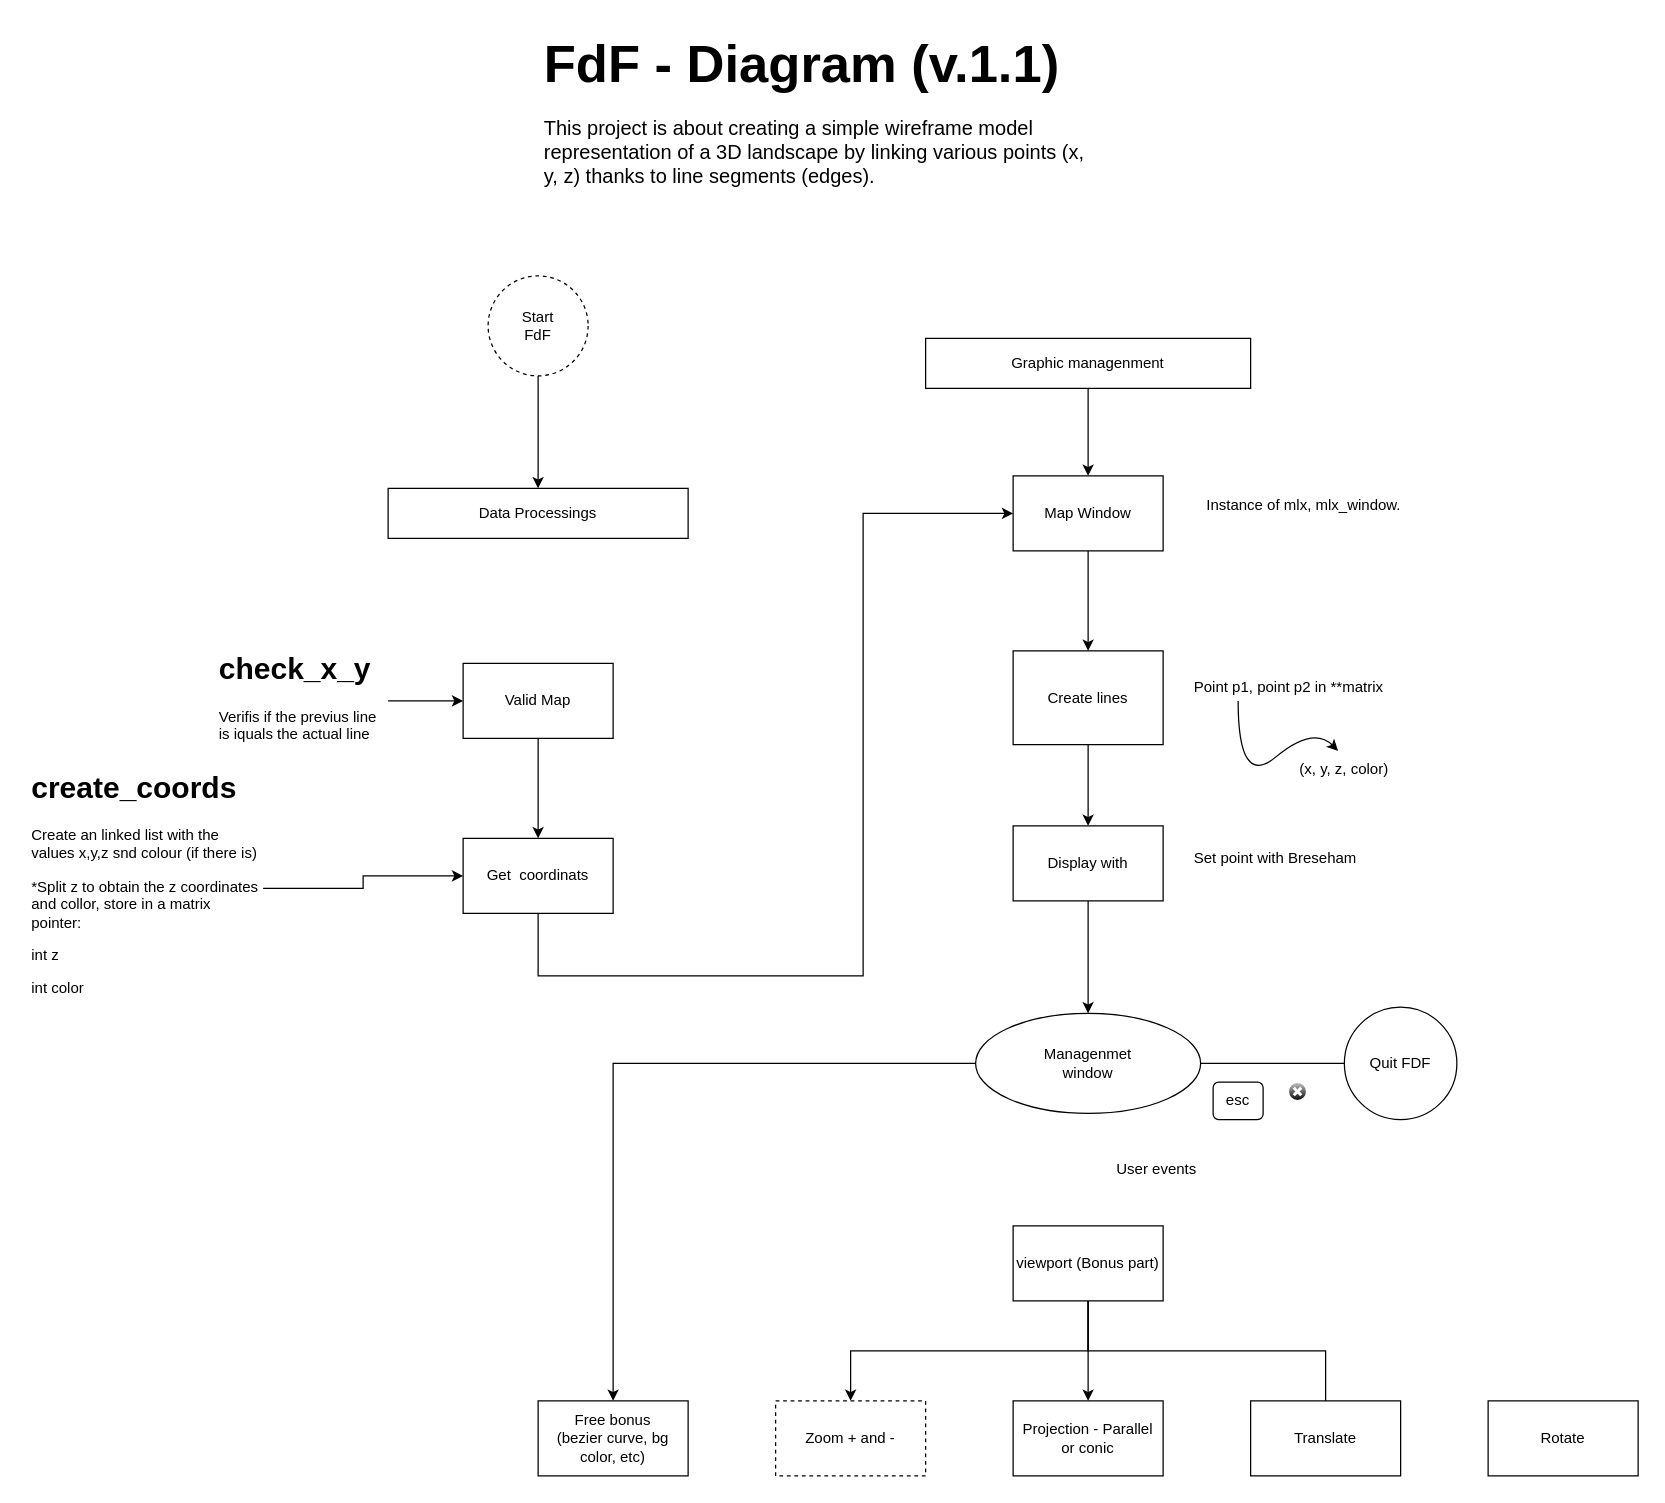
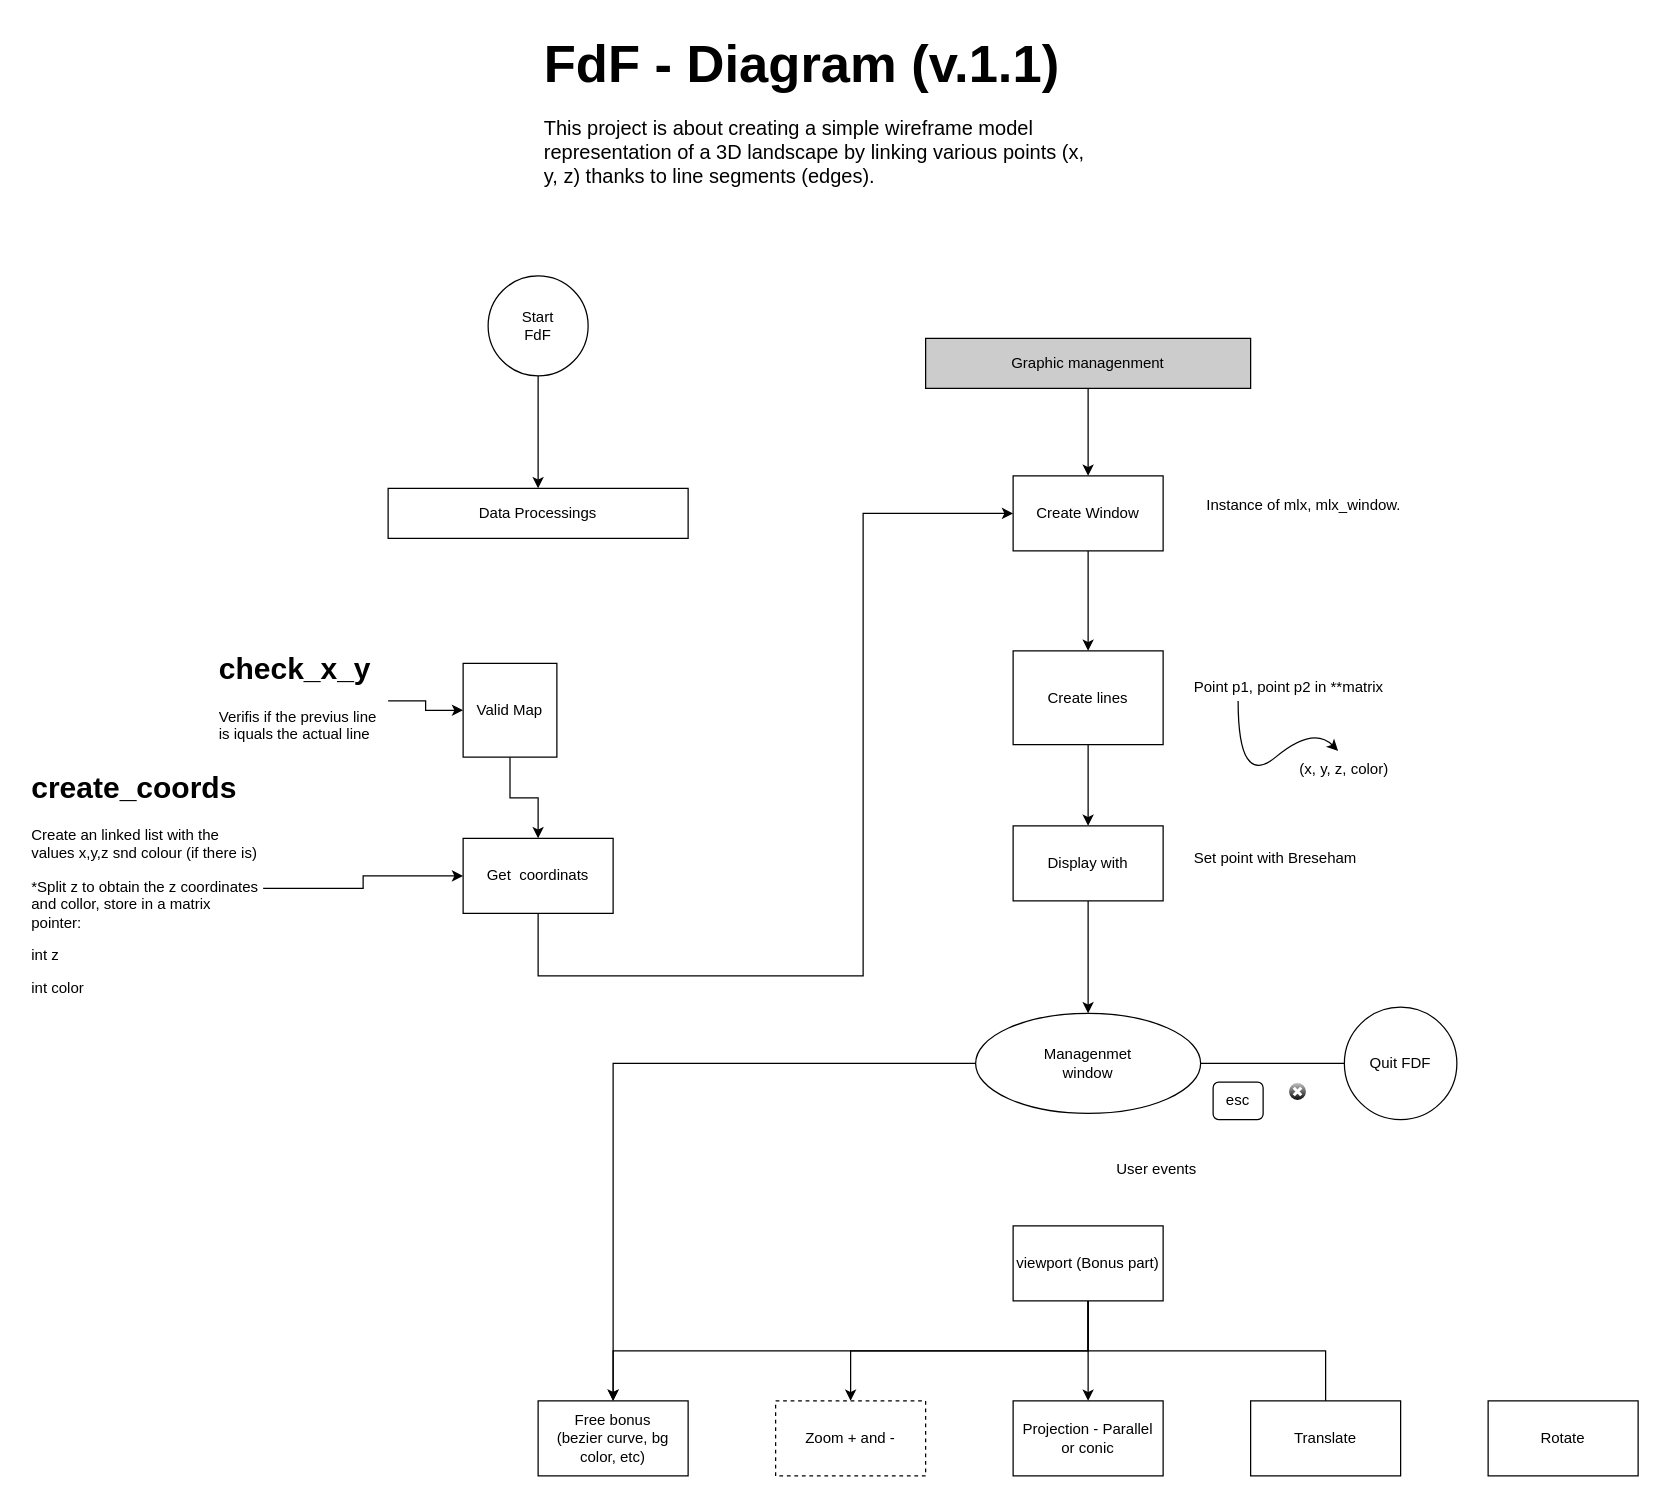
node "Start FdF": style dashed -> solid
node "Graphic managenment": fillcolor #ffffff -> #cccccc
node "Map Window": label "Map Window" -> "Create Window"
node "Valid Map": size 150x75 -> 94x94
edge "viewport (Bonus part)" -> "Free bonus (bezier curve, bg color, etc)": added
